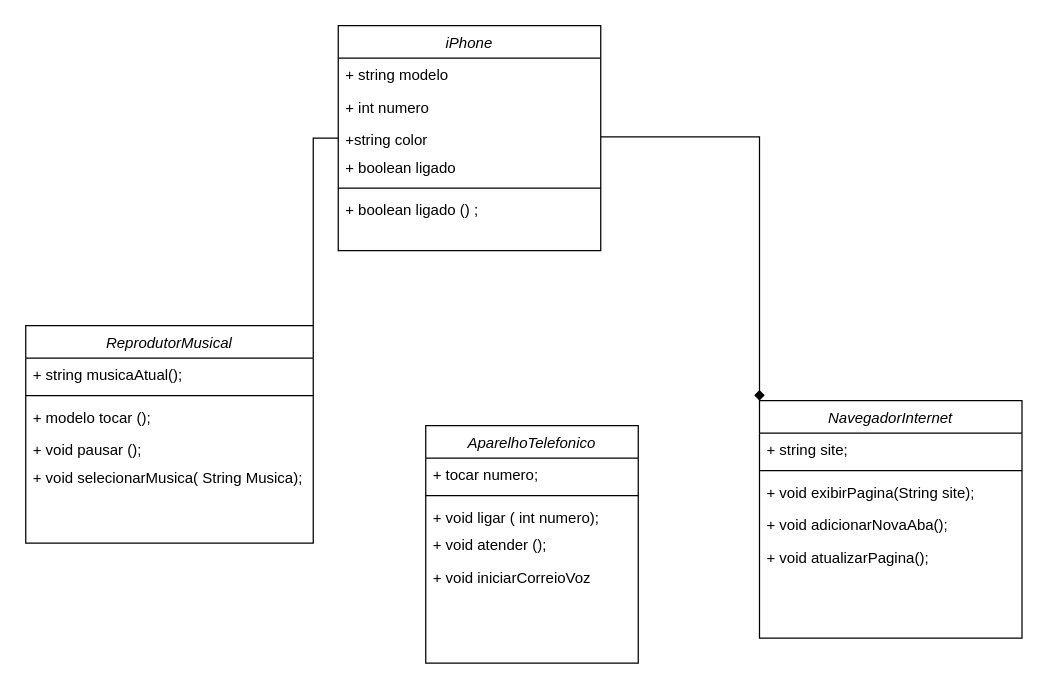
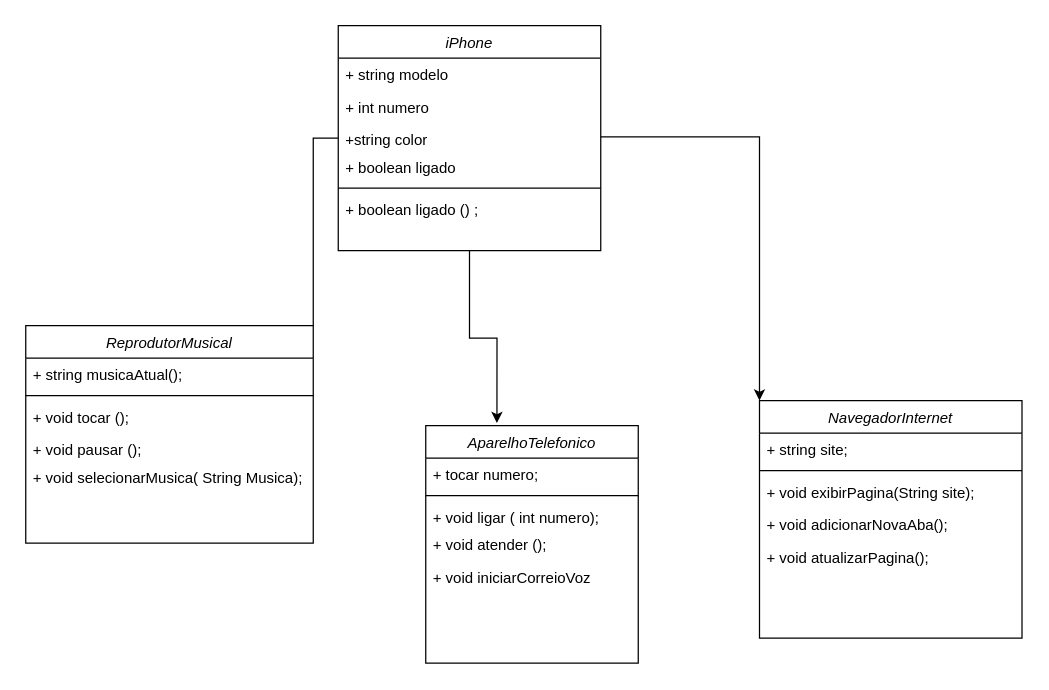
edge "iPhone" -> "AparelhoTelefonico": added
edge "+string color" -> "NavegadorInternet": arrowhead diamond -> classic
node "+ modelo tocar ();": label "+ modelo tocar ();" -> "+ void tocar ();"
